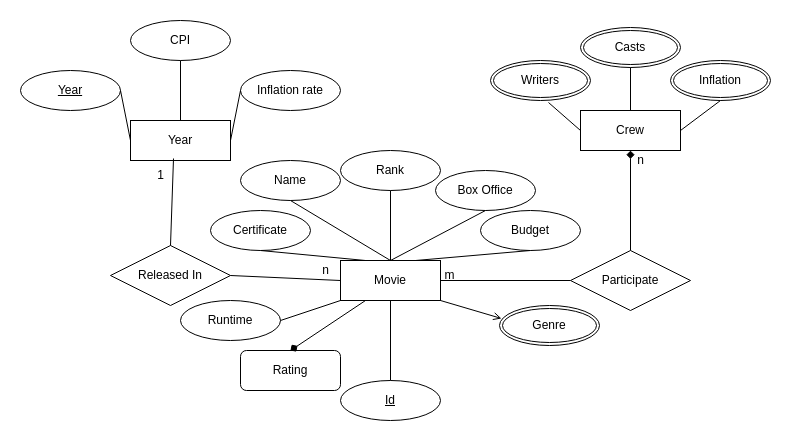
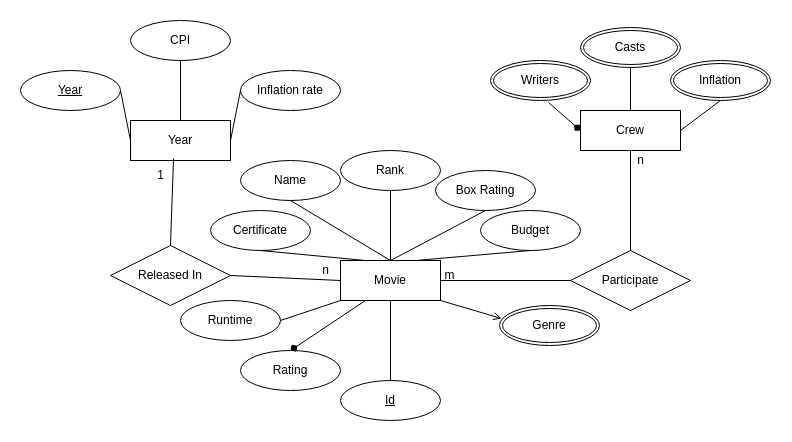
edge "Writers" -- "Crew": arrowhead none -> diamond
edge "Participate" -> "Crew": arrowhead diamond -> none
node "Box Office": label "Box Office" -> "Box Rating"
node "Rating": shape rounded rectangle -> ellipse
